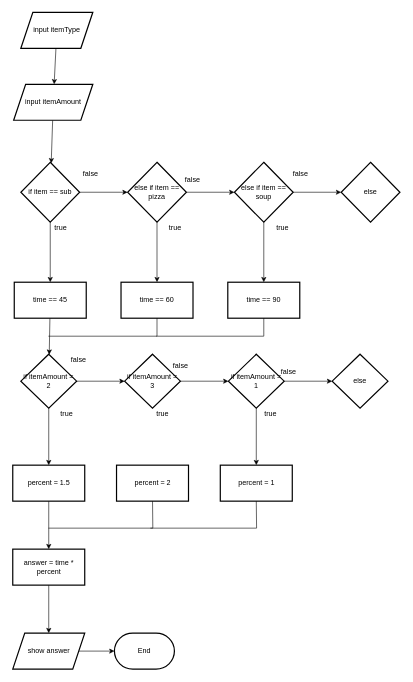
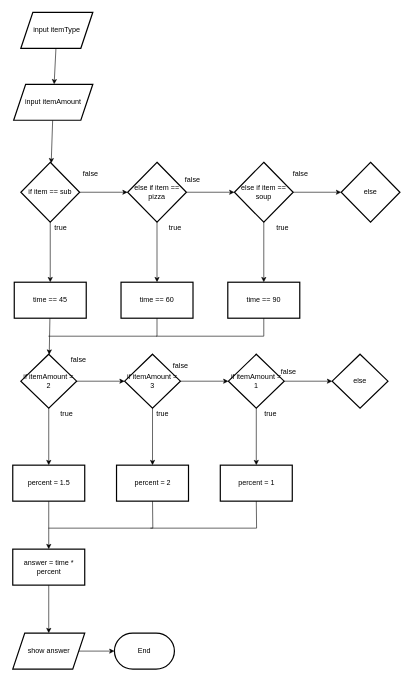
edge "if itemAmount = 3" -> "percent = 2": added
